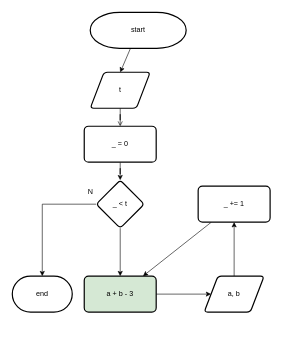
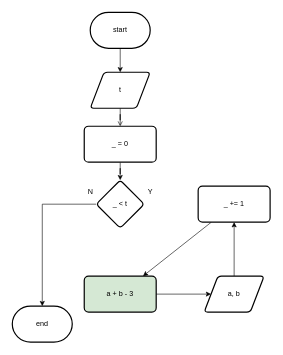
node "start": size 96x36 -> 60x36
node "Y": added
edge "_ < t" -> "a + b - 3": removed
node "end": moved (42, 294) -> (42, 324)
